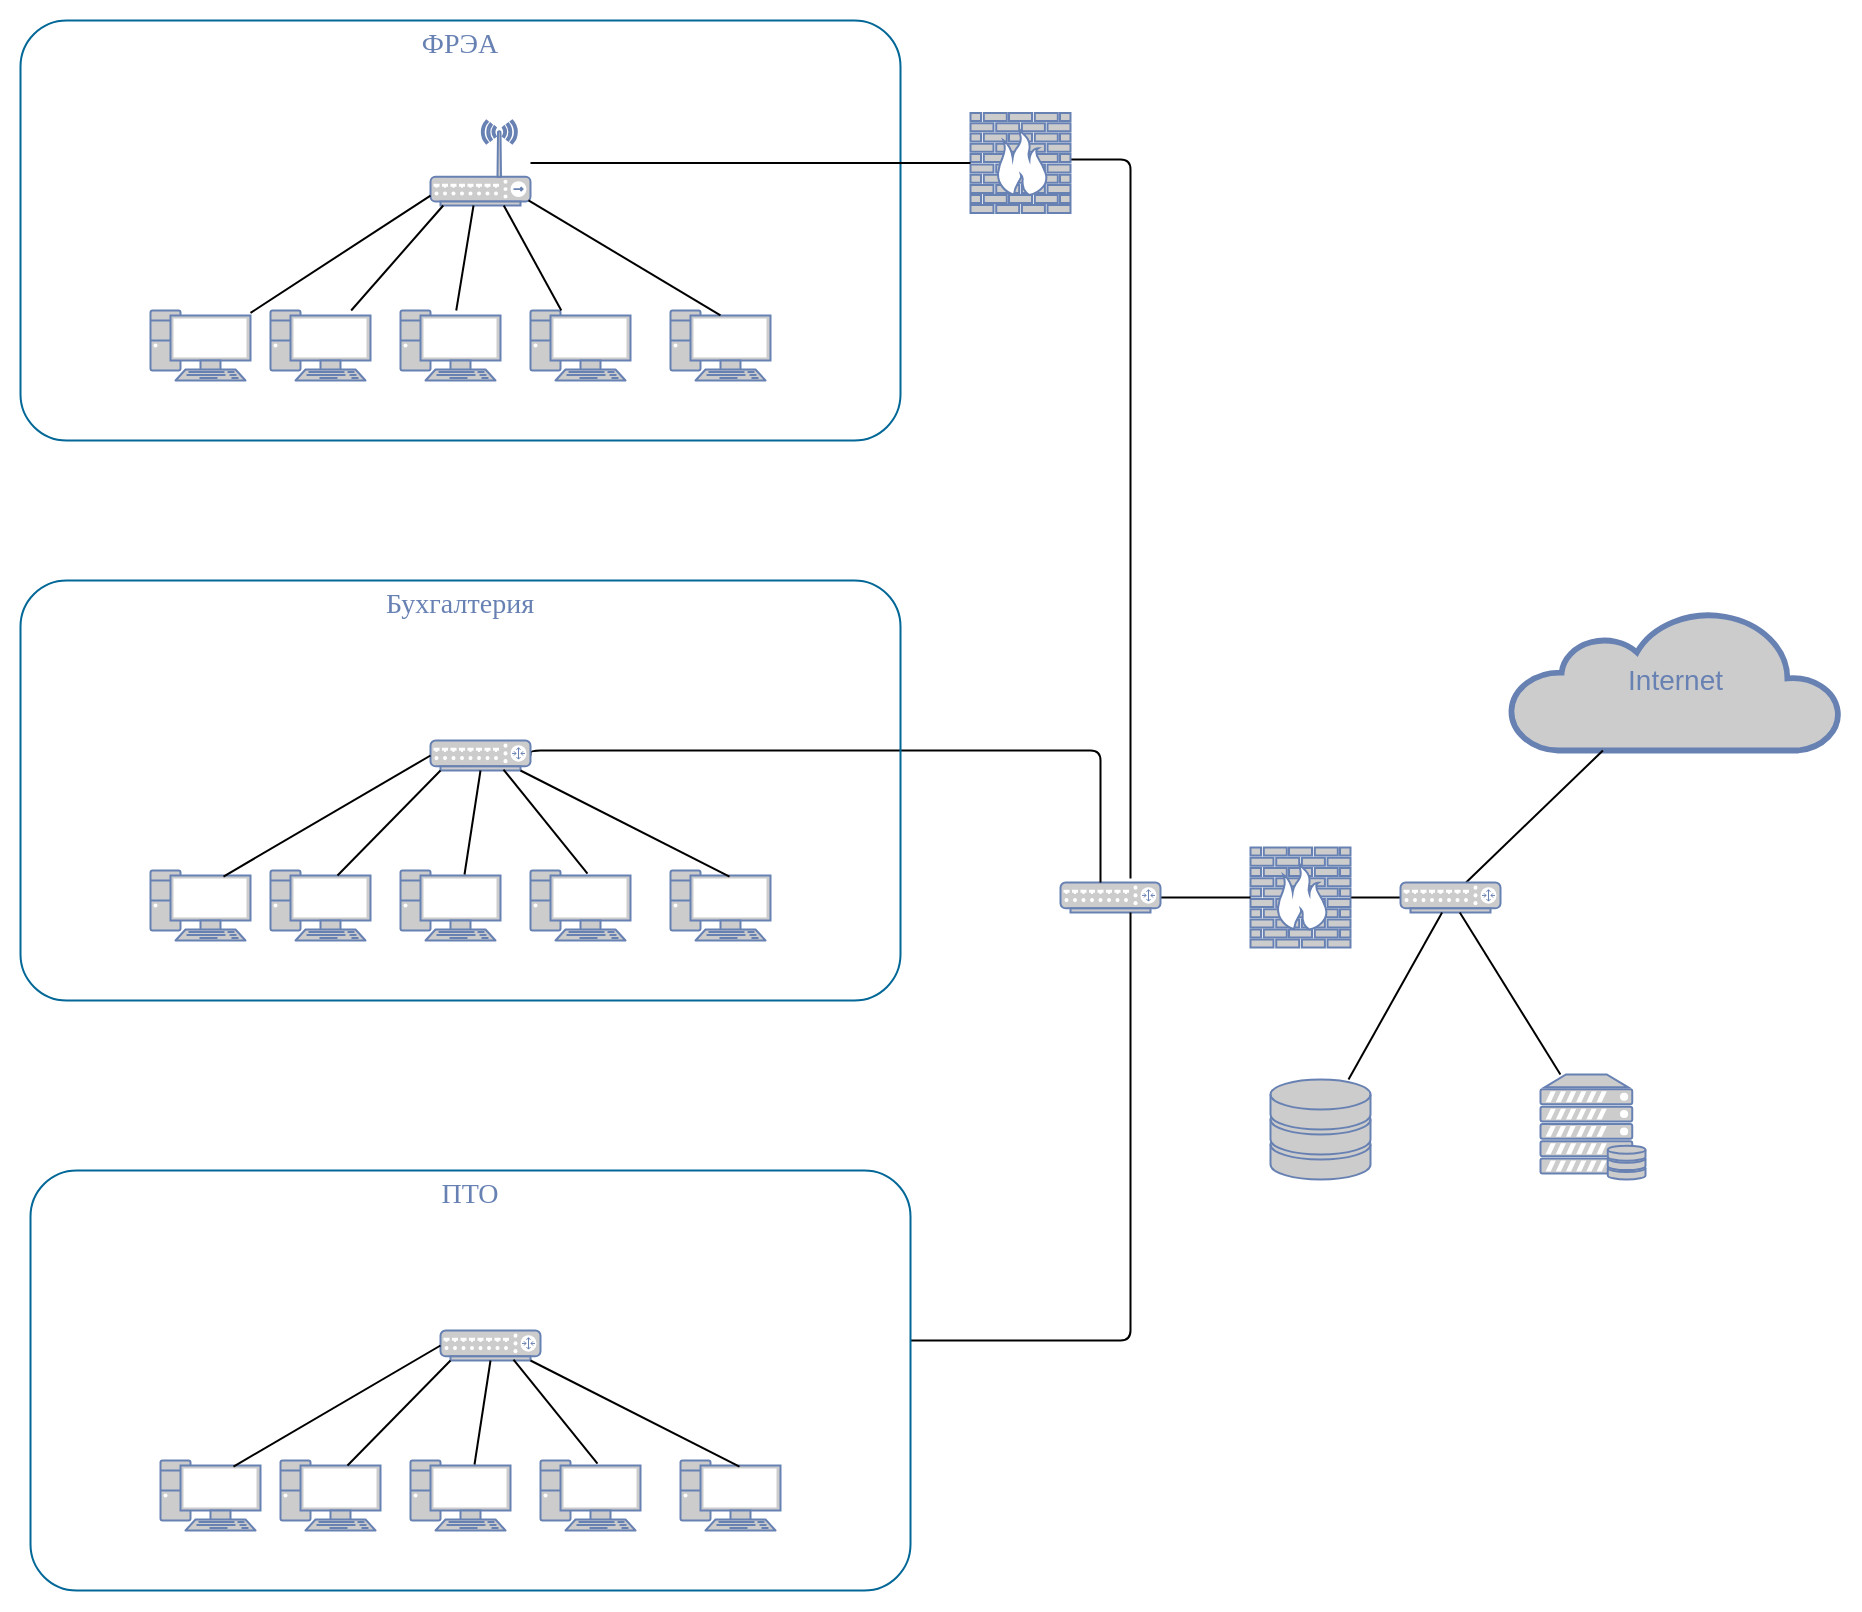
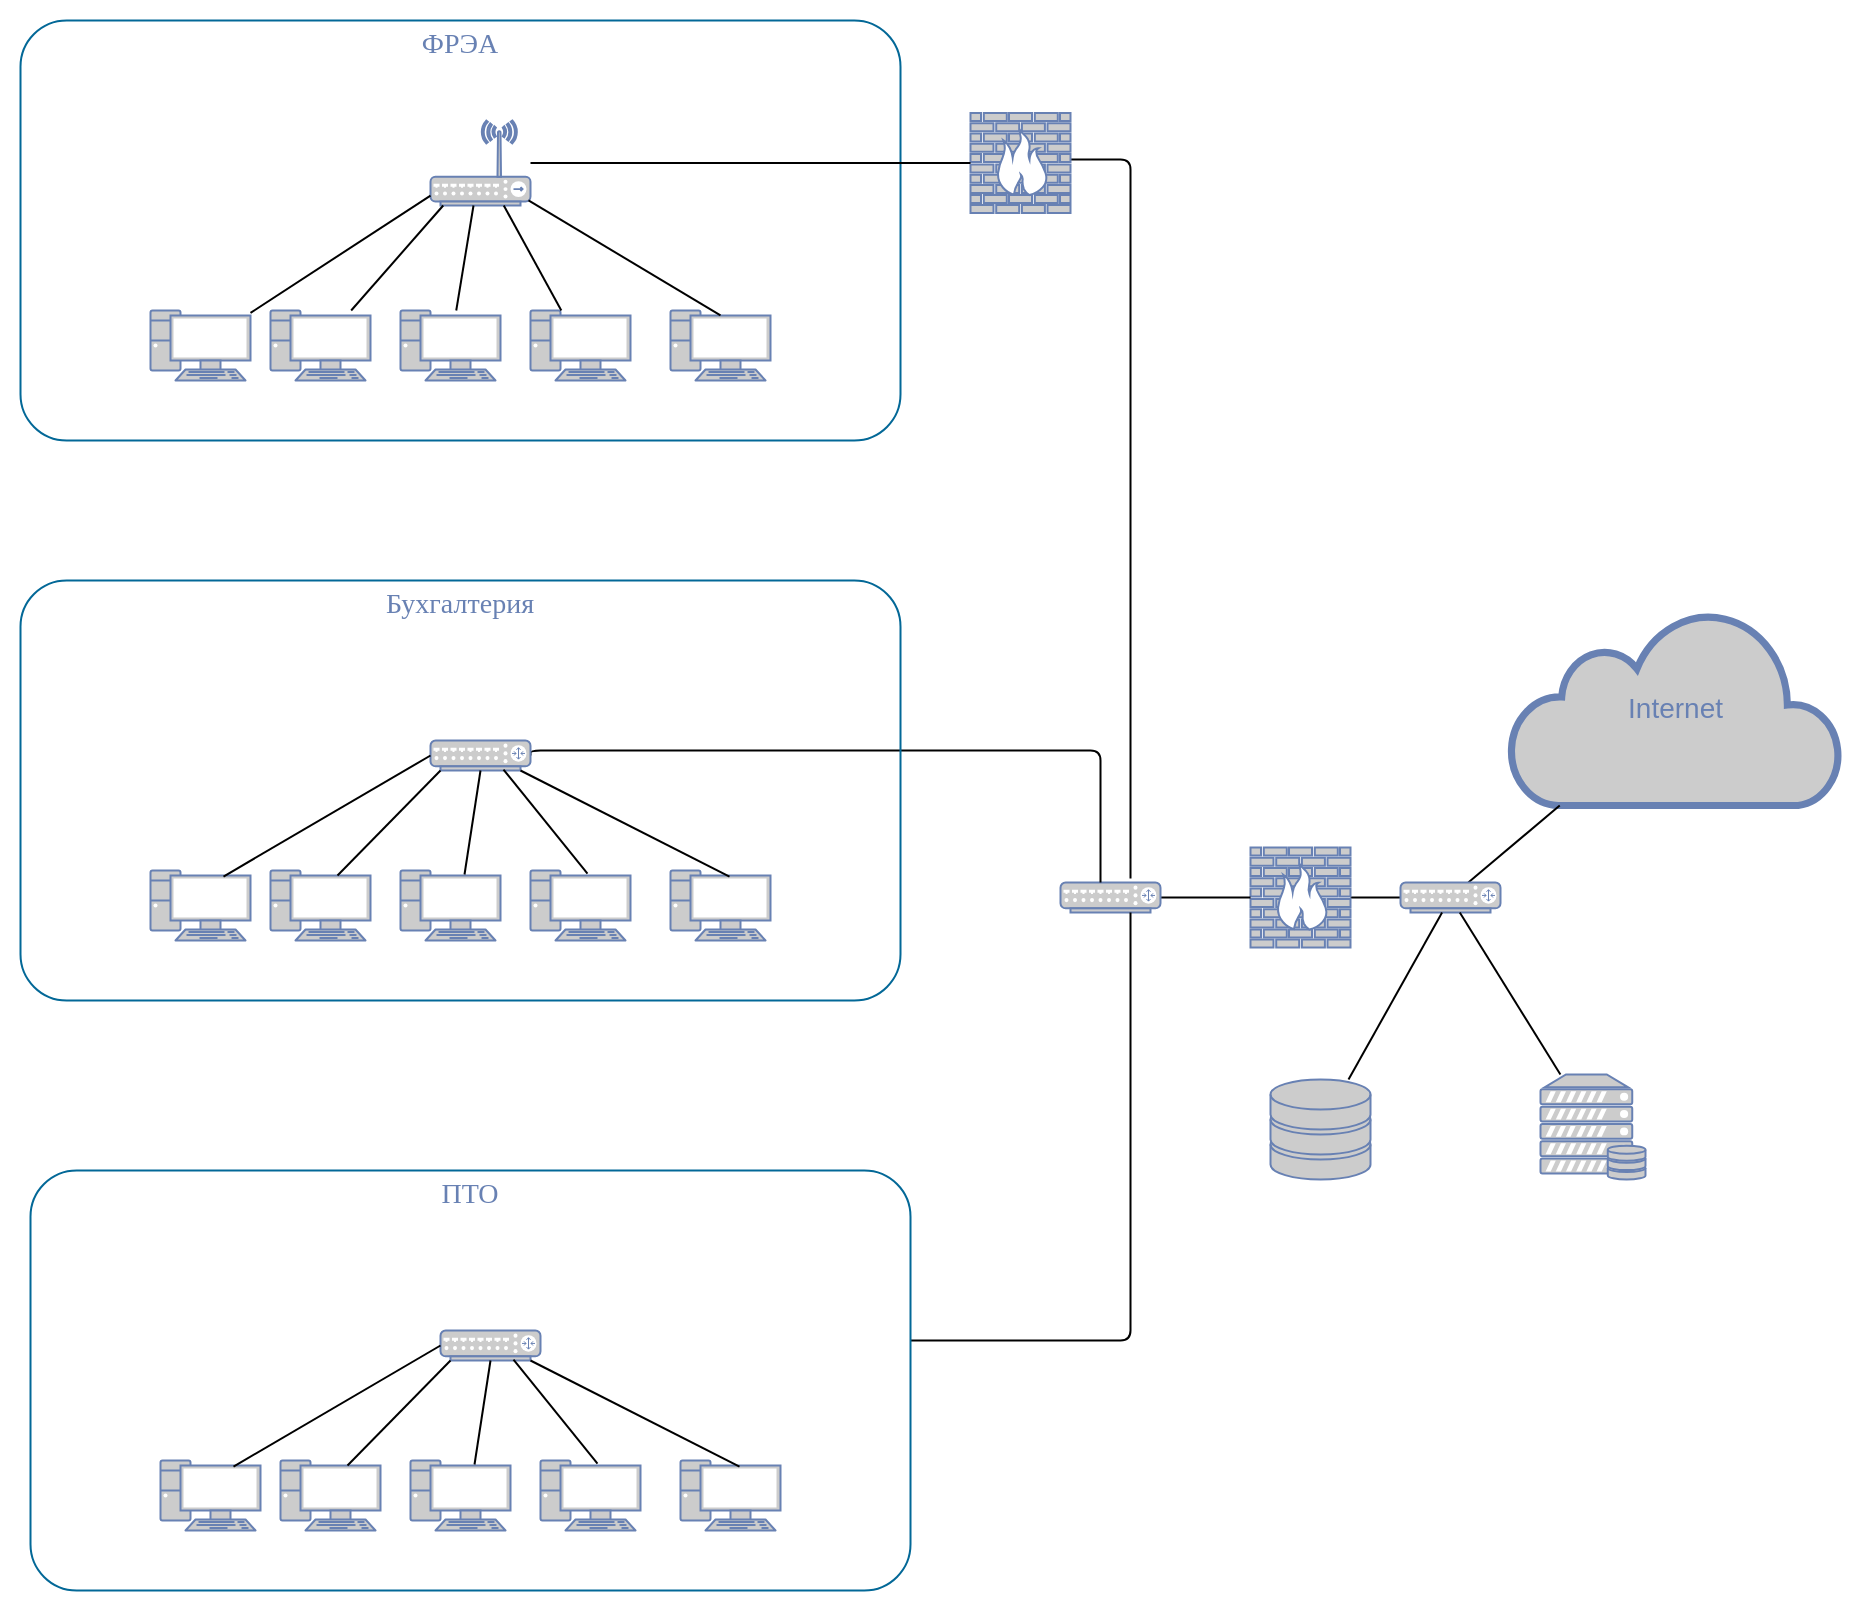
node "Internet": size 330x140 -> 330x195
